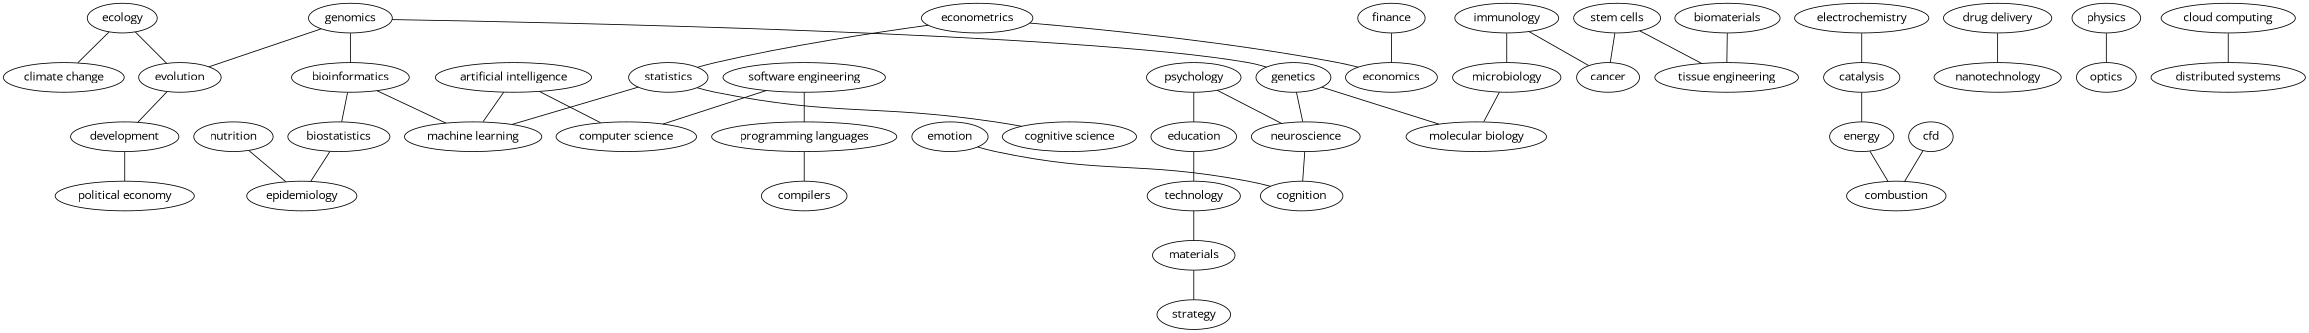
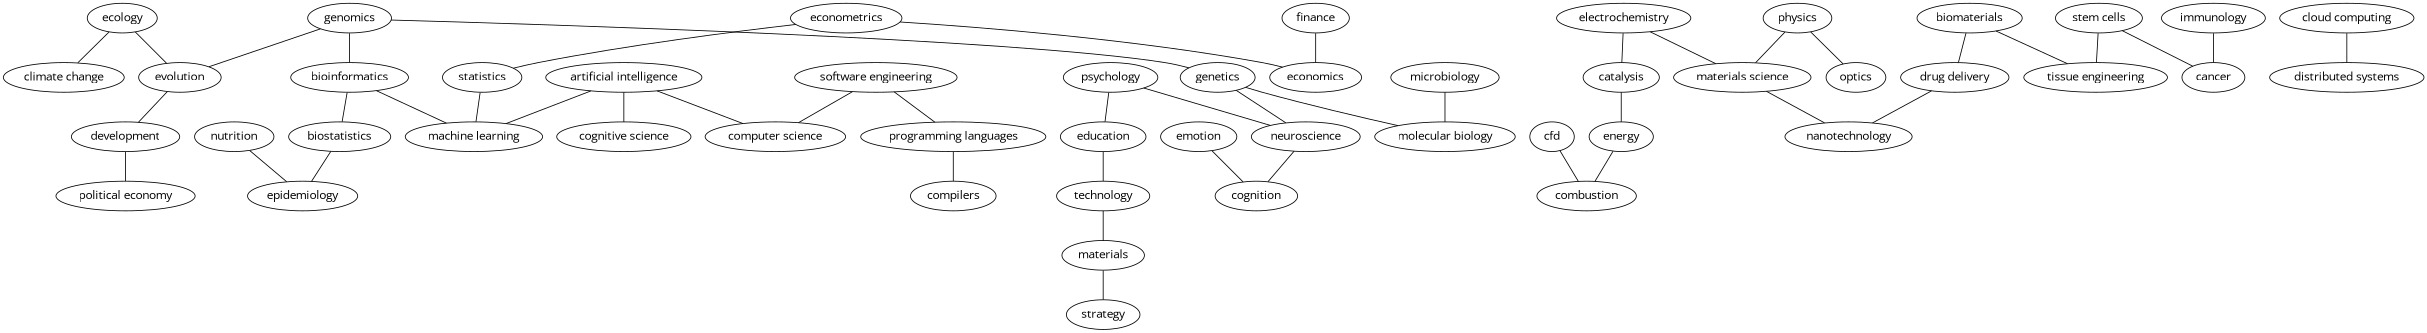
edge "immunology" -- "microbiology": removed
edge "biomaterials" -- "drug delivery": added
node "materials science": added
edge "statistics" -- "cognitive science": now "artificial intelligence" -- "cognitive science"
